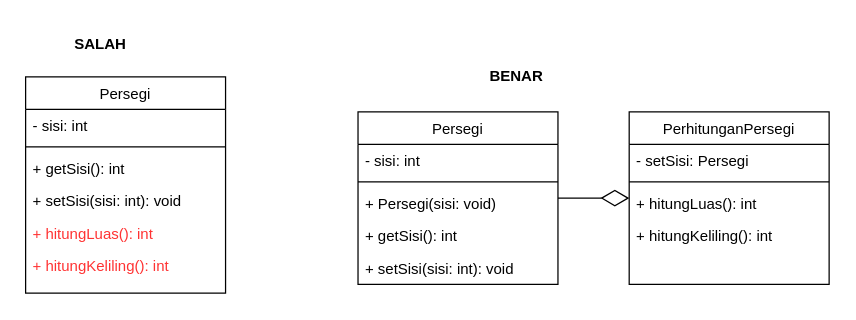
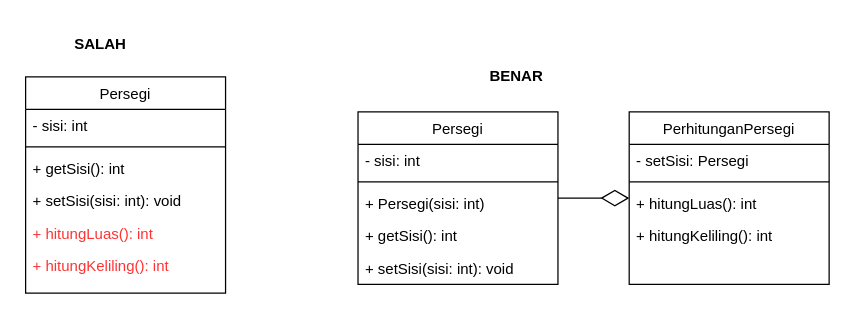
node "+ Persegi(sisi: void)": label "+ Persegi(sisi: void)" -> "+ Persegi(sisi: int)"
